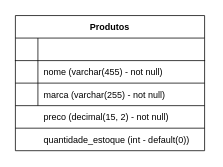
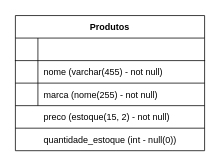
node "marca (varchar(255) - not null)": label "marca (varchar(255) - not null)" -> "marca (nome(255) - not null)"
node "preco (decimal(15, 2) - not null)": label "preco (decimal(15, 2) - not null)" -> "preco (estoque(15, 2) - not null)"
node "quantidade_estoque (int - default(0))": label "quantidade_estoque (int - default(0))" -> "quantidade_estoque (int - null(0))"
